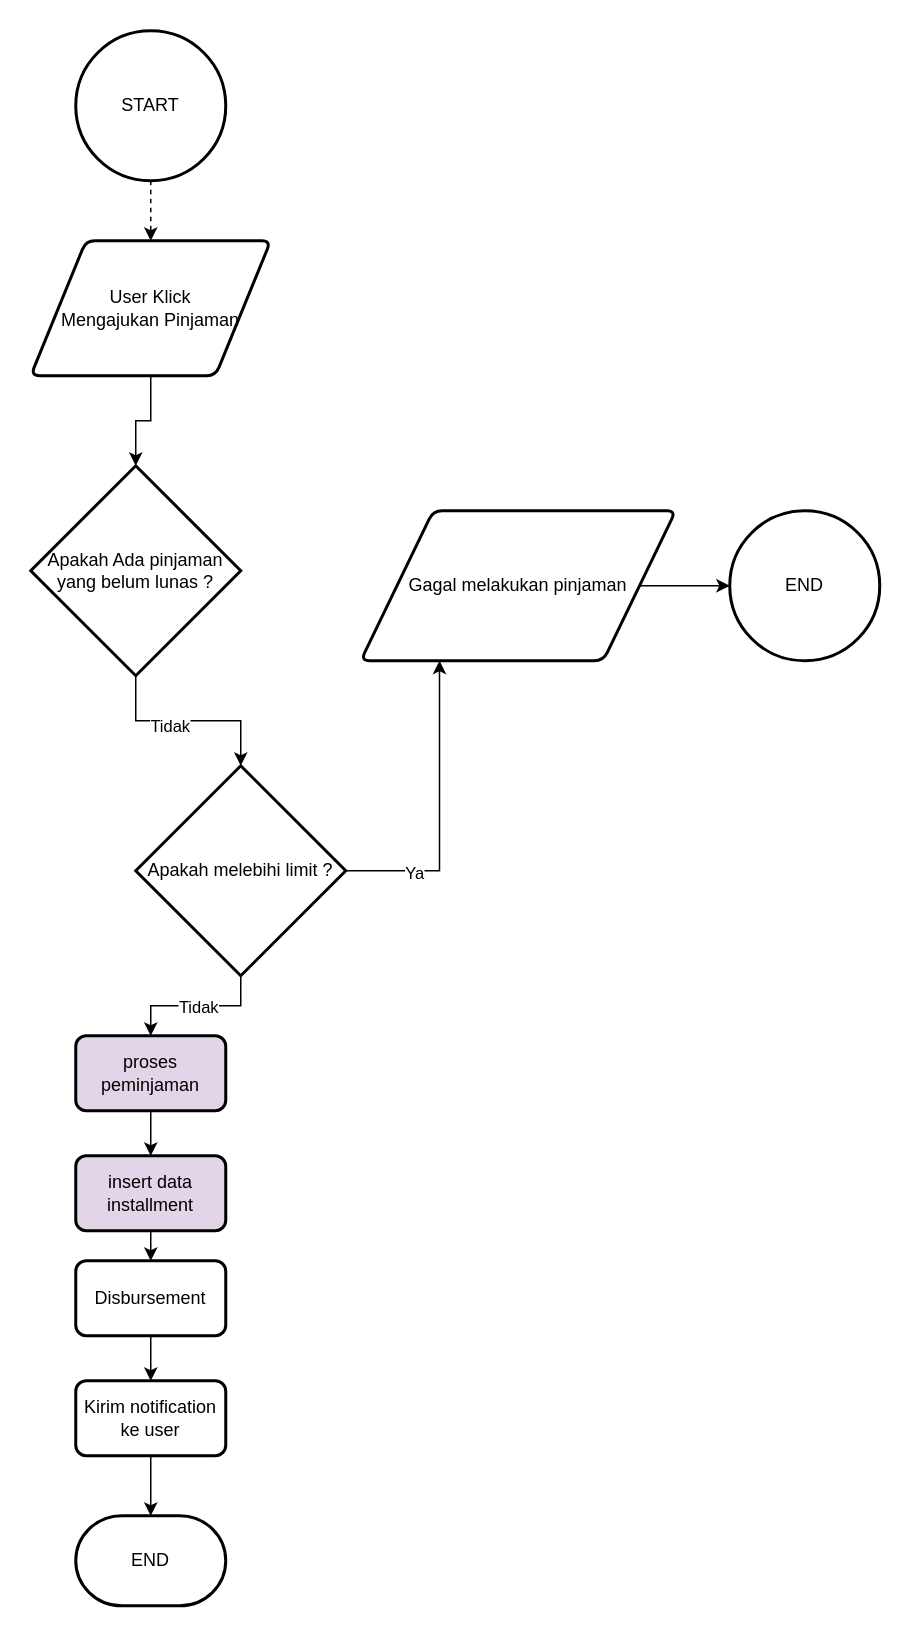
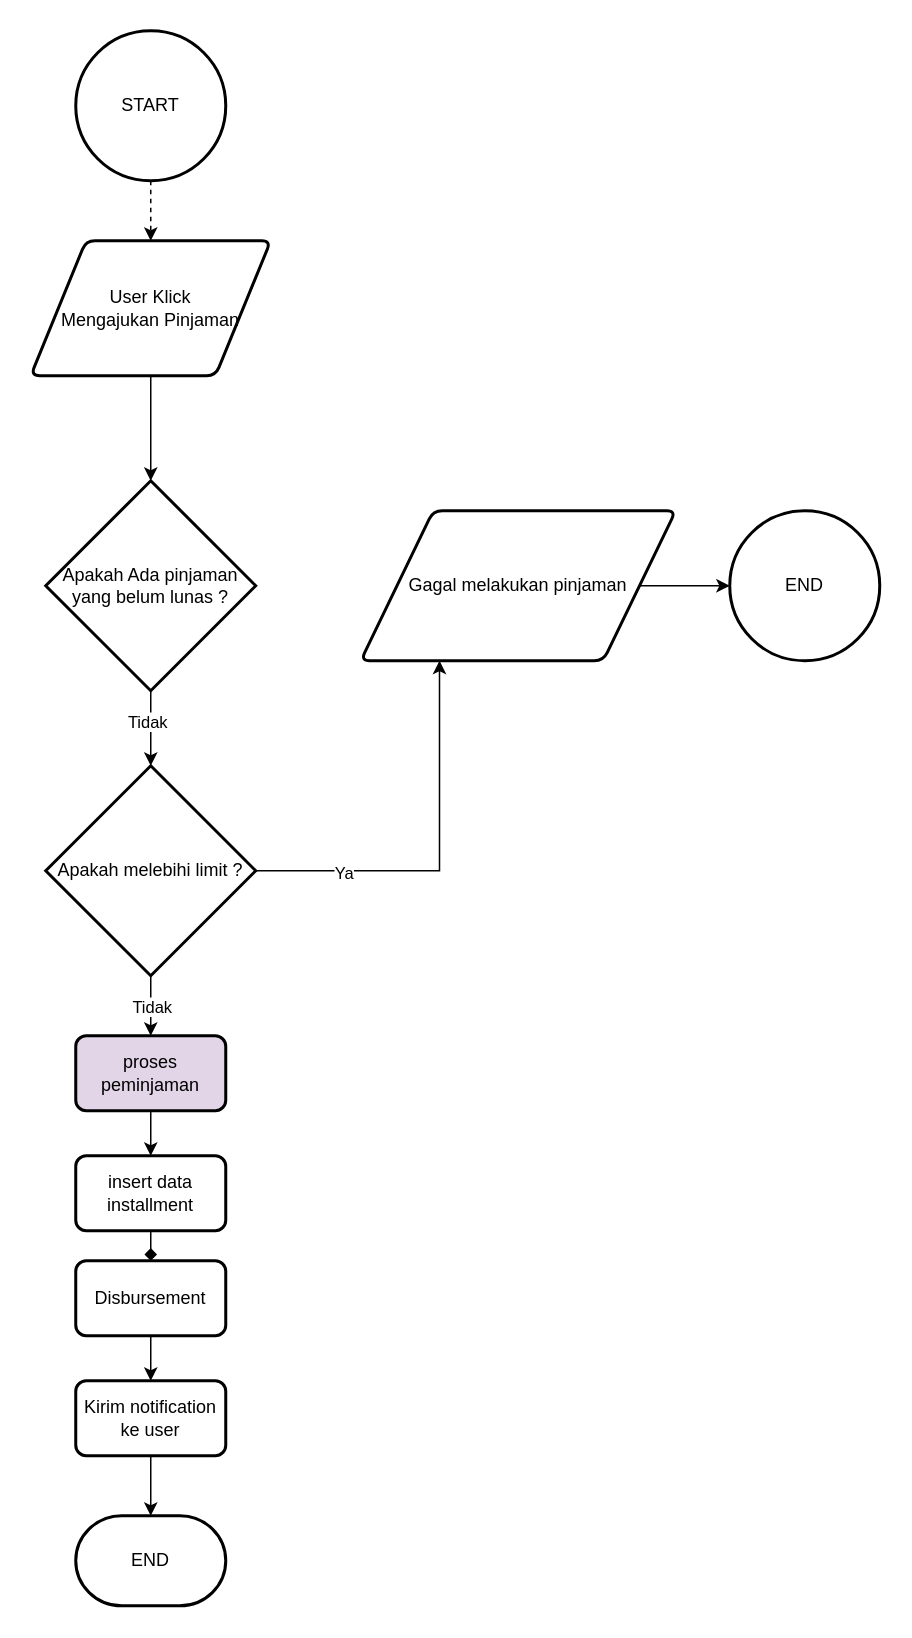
node "Apakah Ada pinjaman yang belum lunas ?": moved (136, 571) -> (151, 586)
node "Apakah melebihi limit ?": moved (241, 871) -> (151, 871)
node "insert data installment": fillcolor #e1d5e7 -> #ffffff
edge "insert data installment" -> "Disbursement": arrowhead classic -> diamond
